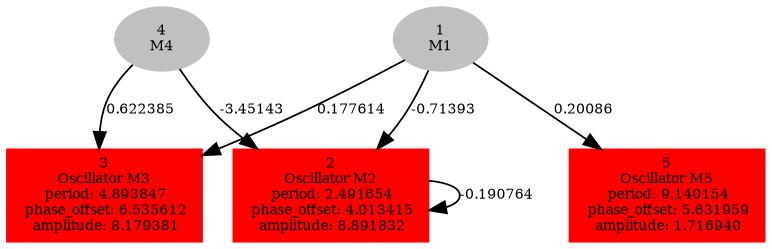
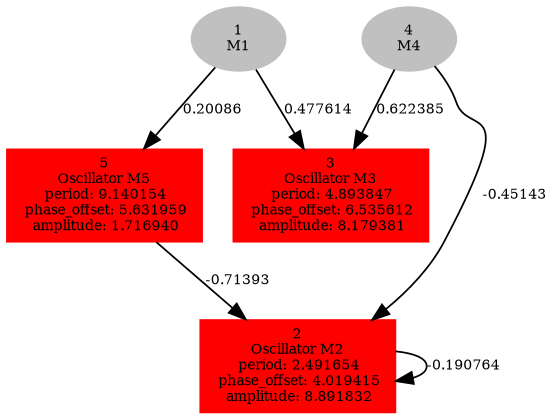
edge "1" -> "2": now "5" -> "2"
edge "4" -> "2": label "-3.45143 " -> "-0.45143 "
edge "1" -> "3": label "0.177614 " -> "0.477614 "
node "2": text "phase_offset: 4.013415" -> "phase_offset: 4.019415"
